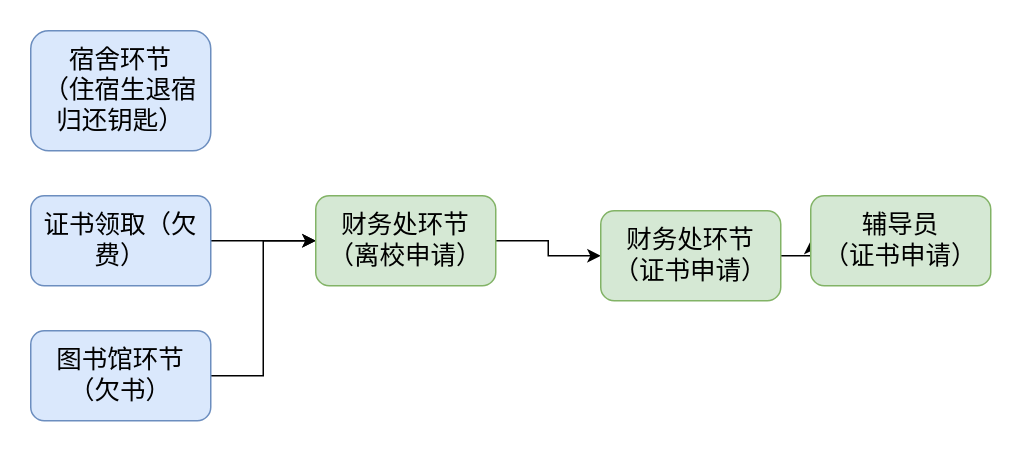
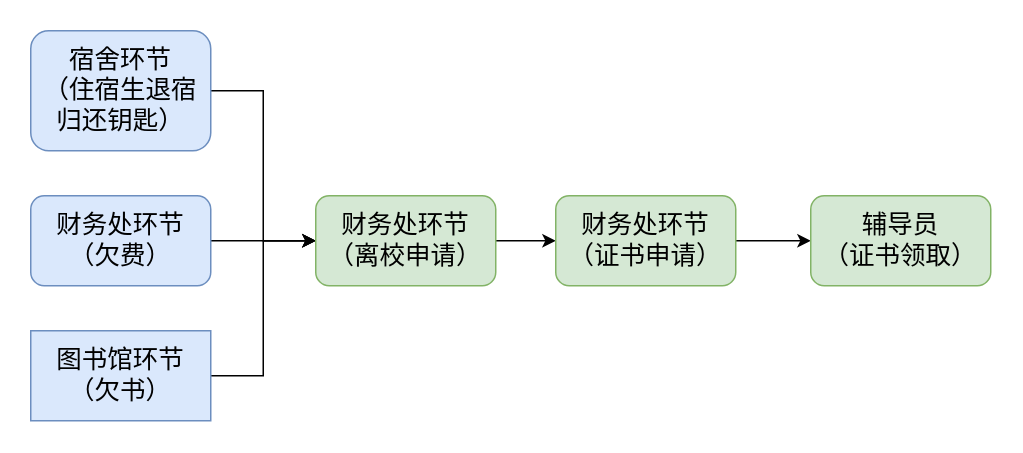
edge "宿舍环节 （住宿生退宿归还钥匙）" -> "财务处环节 （离校申请）": added
node "证书领取（欠费）": label "证书领取（欠费）" -> "财务处环节（欠费）"
node "辅导员 （证书申请）": label "辅导员 （证书申请）" -> "辅导员 （证书领取）"
node "财务处环节（证书申请）": moved (691, 256) -> (646, 241)
node "图书馆环节（欠书）": shape rounded rectangle -> rectangle
